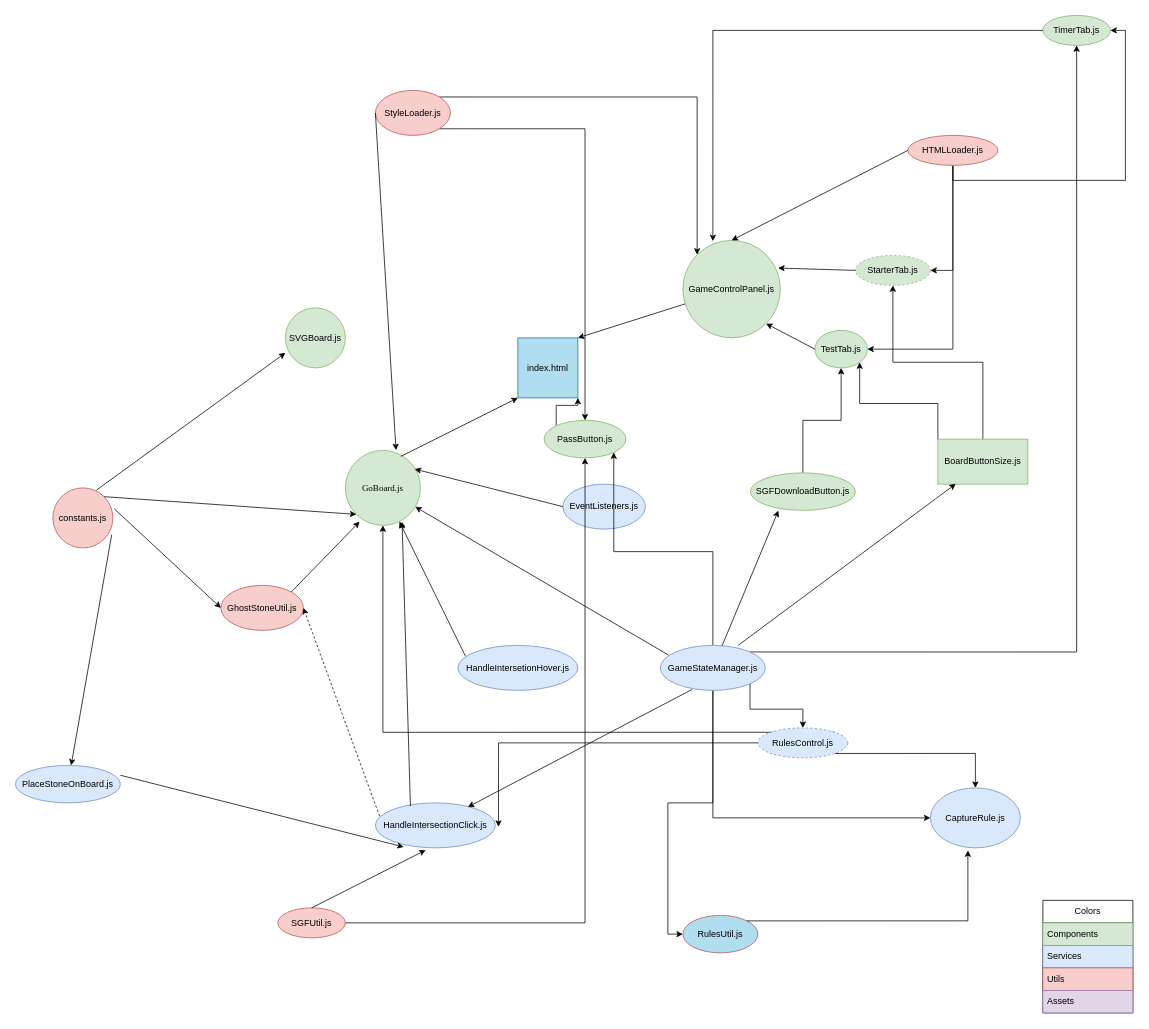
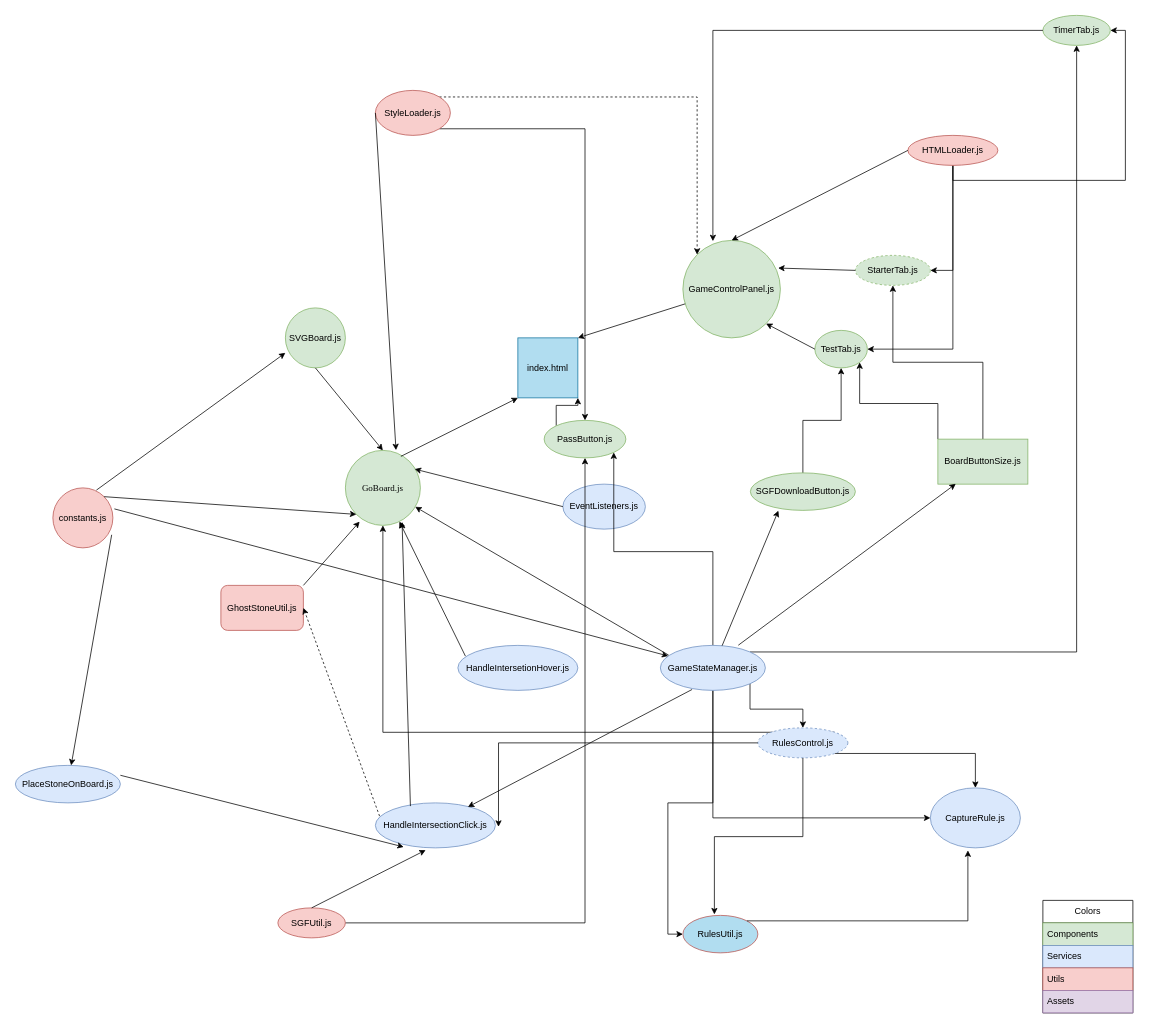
edge "StyleLoader.js" -> "GameControlPanel.js": style solid -> dashed
edge "SVGBoard.js" -> "GoBoard.js": added
edge "constants.js" -> "GhostStoneUtil.js": now "constants.js" -> "GameStateManager.js"
node "GhostStoneUtil.js": shape ellipse -> rounded rectangle
edge "RulesControl.js" -> "RulesUtil.js": added
